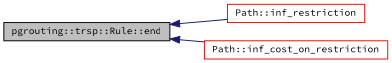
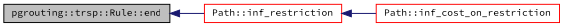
edge "Path::inf_cost_on_restriction" -> "pgrouting::trsp::Rule::end": now "Path::inf_cost_on_restriction" -> "Path::inf_restriction"
